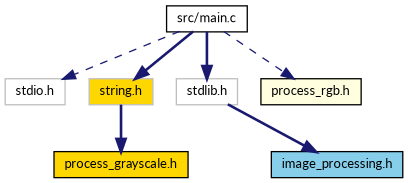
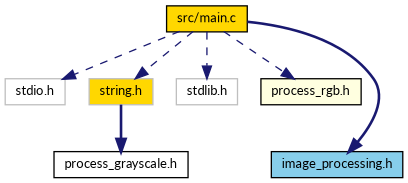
node "src/main.c": fillcolor white -> gold
edge "src/main.c" -> "stdlib.h": style bold -> dashed
edge "src/main.c" -> "string.h": style bold -> dashed
edge "stdlib.h" -> "image_processing.h": now "src/main.c" -> "image_processing.h"
node "process_grayscale.h": fillcolor gold -> white
